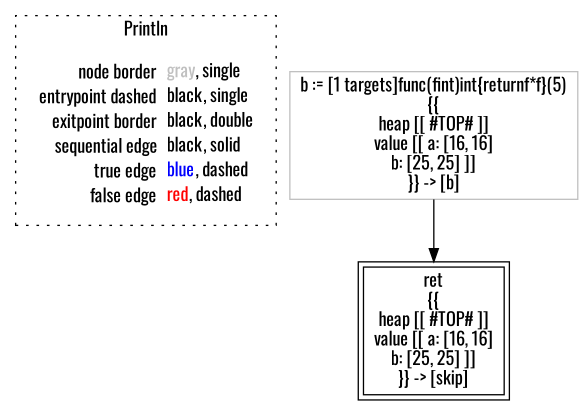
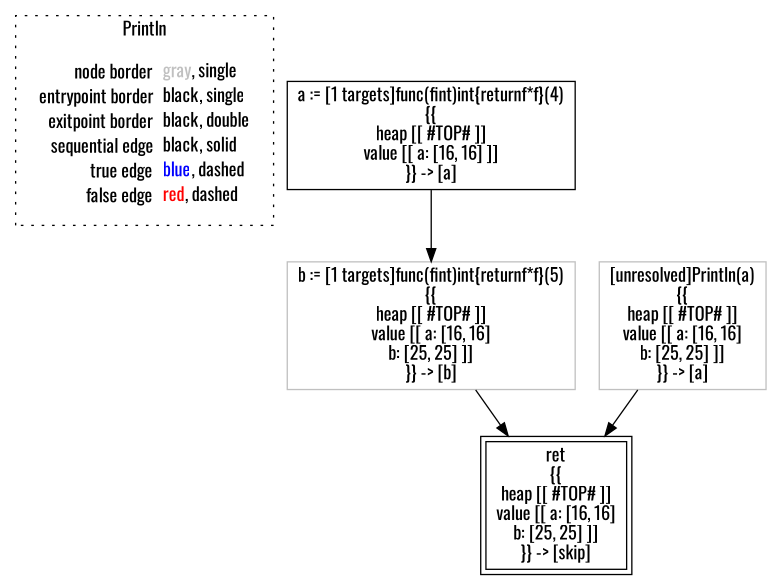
node "node border": text "entrypoint dashed" -> "entrypoint border"
node "a := [1 targets]func(fint)int{returnf*f}(4)": added
node "[unresolved]Println(a)": added
